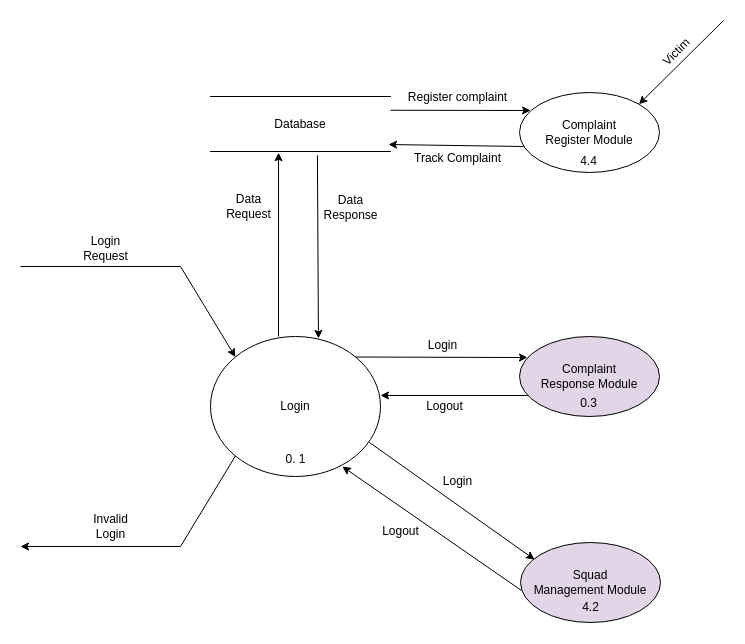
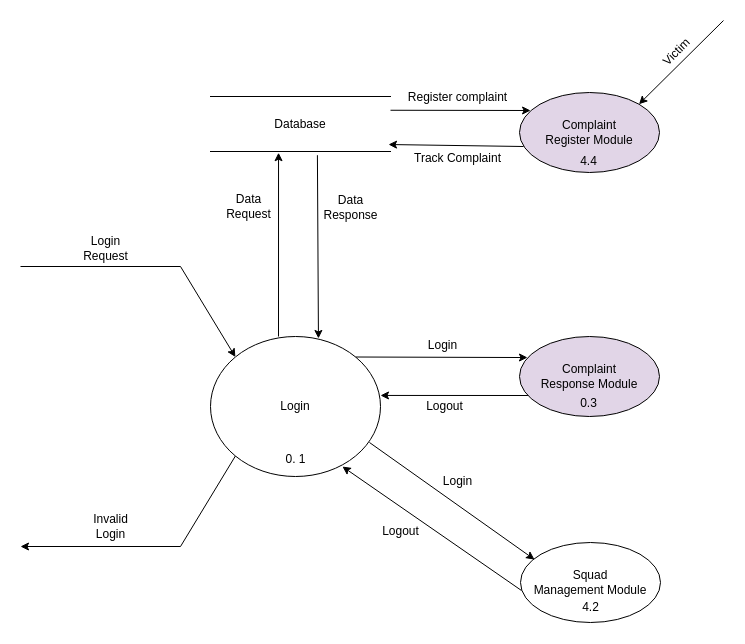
node "Complaint Register Module": fillcolor #ffffff -> #e1d5e7
node "Squad Management Module": fillcolor #e1d5e7 -> #ffffff
